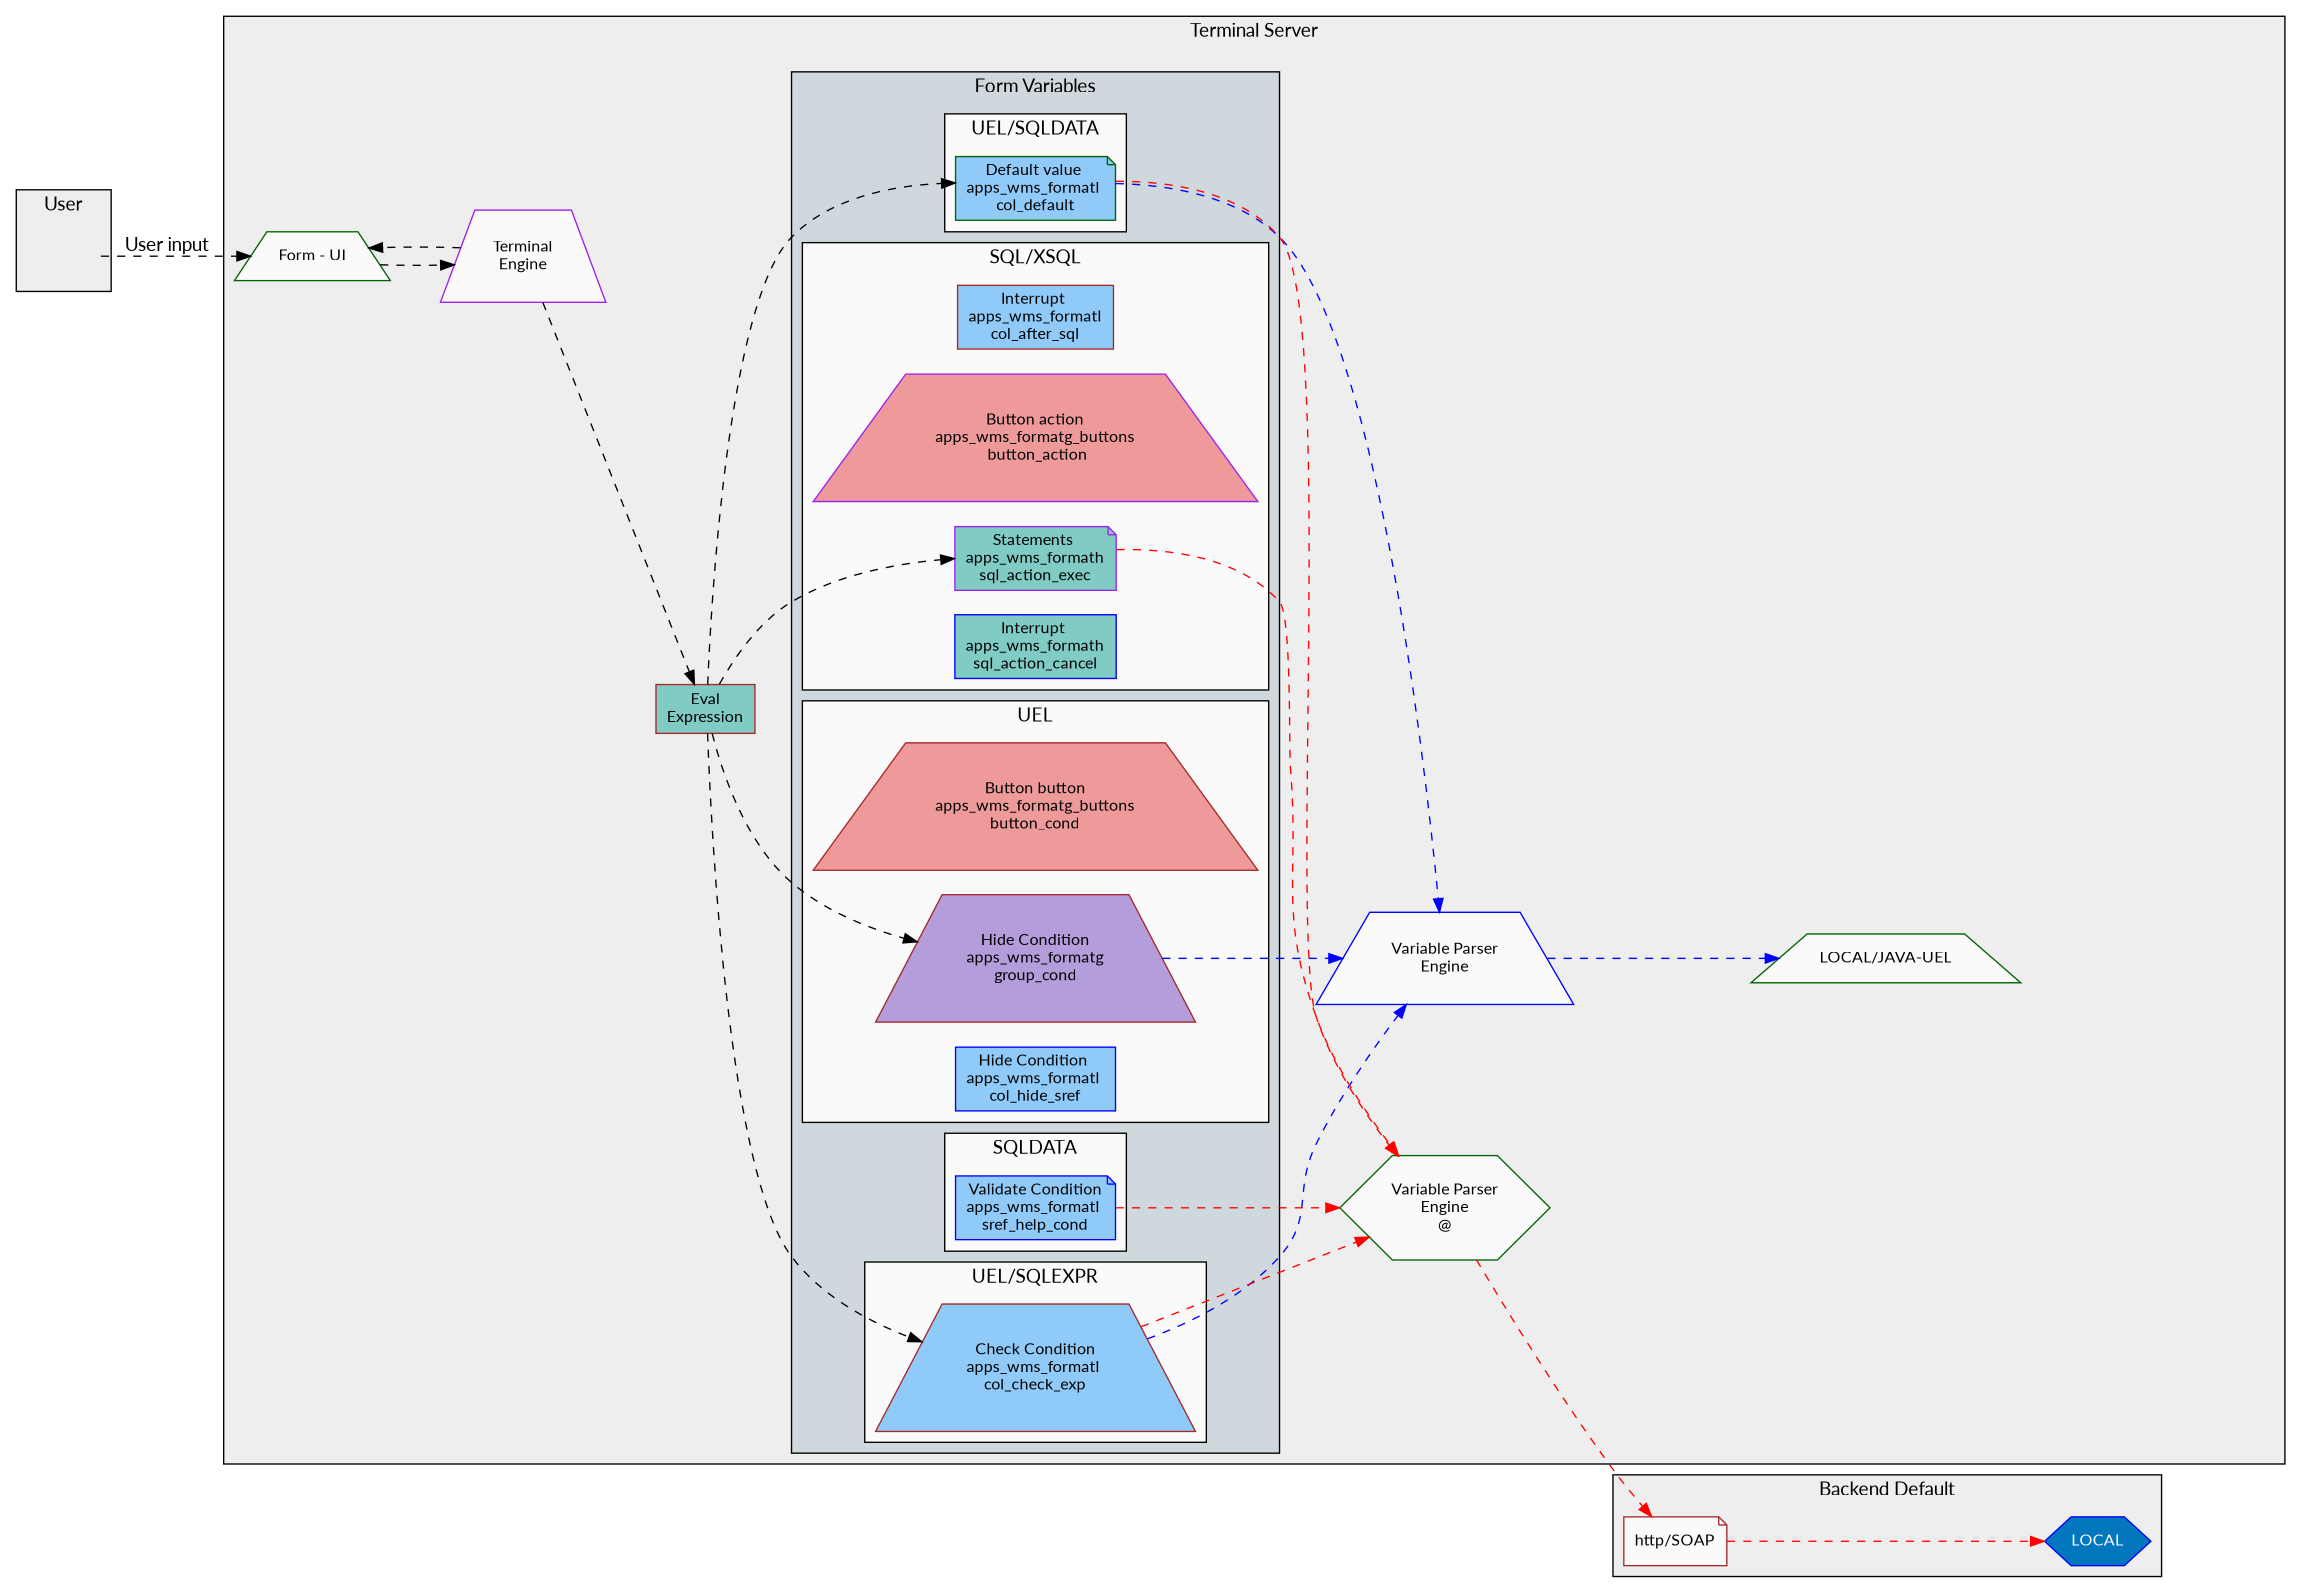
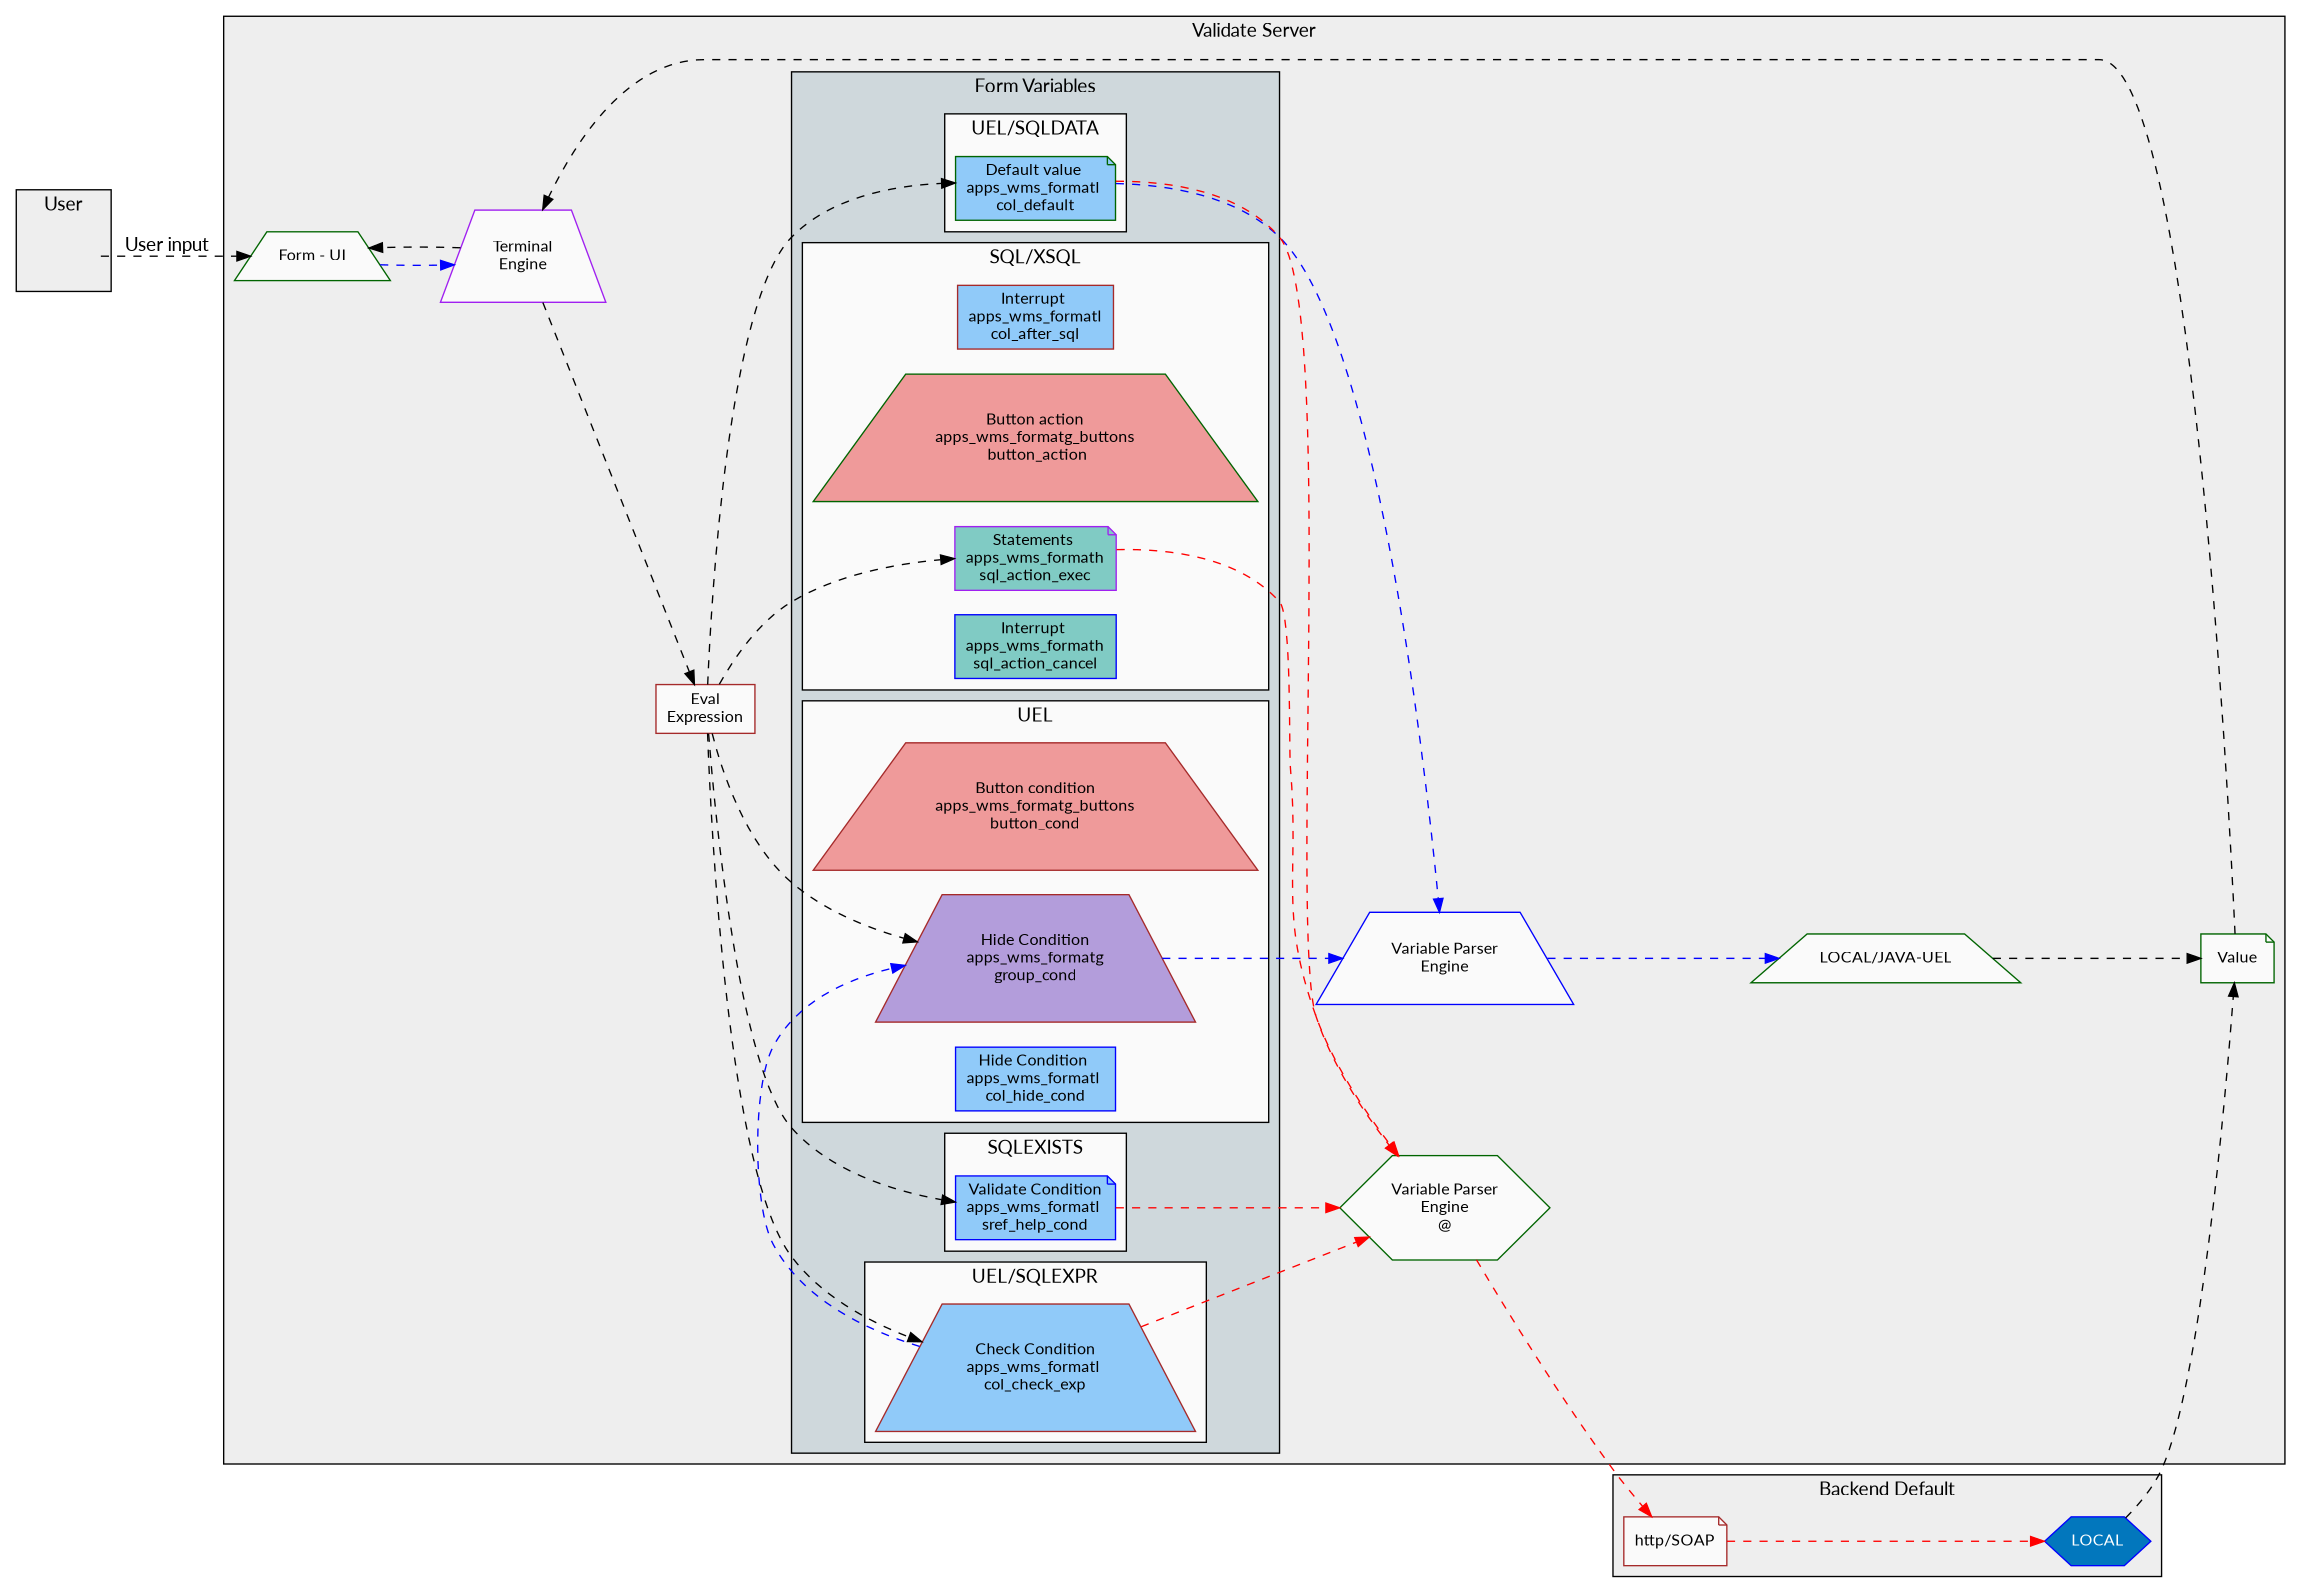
cluster "Terminal Server": label "Terminal Server" -> "Validate Server"
edge "Form - UI" -> "Terminal Engine": color black -> #0000ff
node "Button action apps_wms_formatg_buttons button_action": color purple -> darkgreen
node "Eval Expression": fillcolor #80cbc4 -> #fafafa
node "Button button apps_wms_formatg_buttons button_cond": label "Button button apps_wms_formatg_buttons button_cond" -> "Button condition apps_wms_formatg_buttons button_cond"
node "Value": added
edge "Eval Expression" -> "Validate Condition apps_wms_formatl sref_help_cond": added
node "Hide Condition apps_wms_formatl col_hide_sref": label "Hide Condition apps_wms_formatl col_hide_sref" -> "Hide Condition apps_wms_formatl col_hide_cond"
cluster "SQLDATA": label "SQLDATA" -> "SQLEXISTS"
edge "Check Condition apps_wms_formatl col_check_exp" -> "Variable Parser Engine": now "Check Condition apps_wms_formatl col_check_exp" -> "Hide Condition apps_wms_formatg group_cond"
